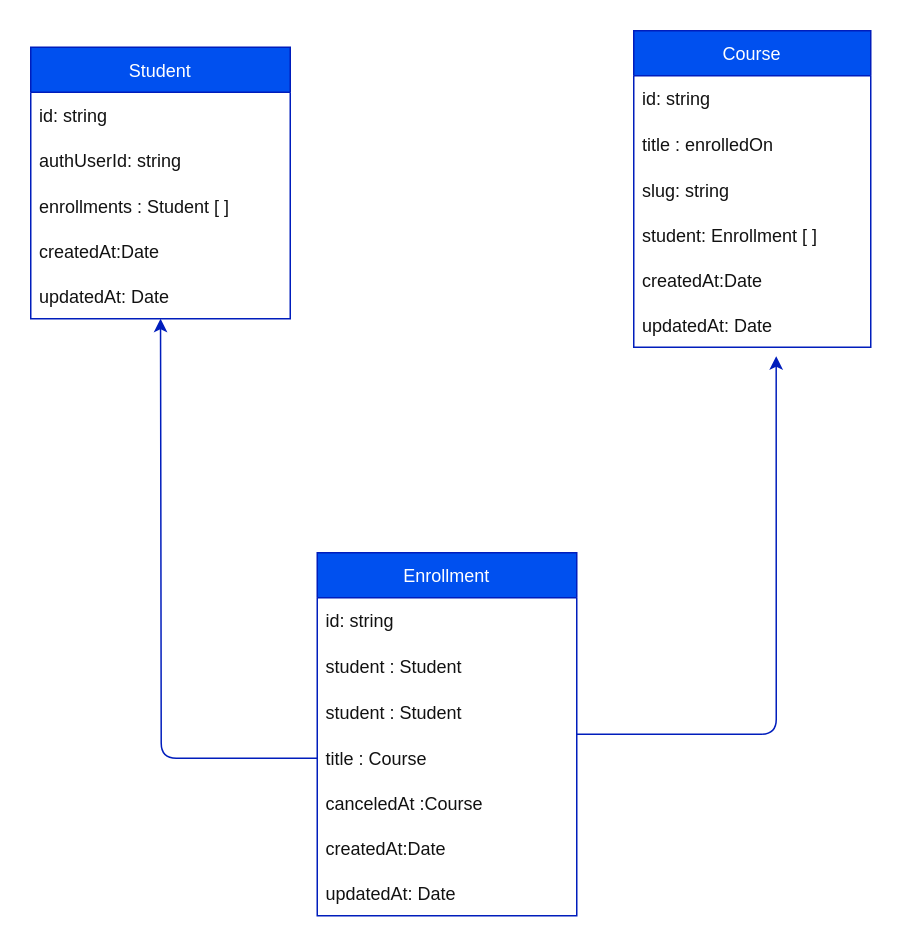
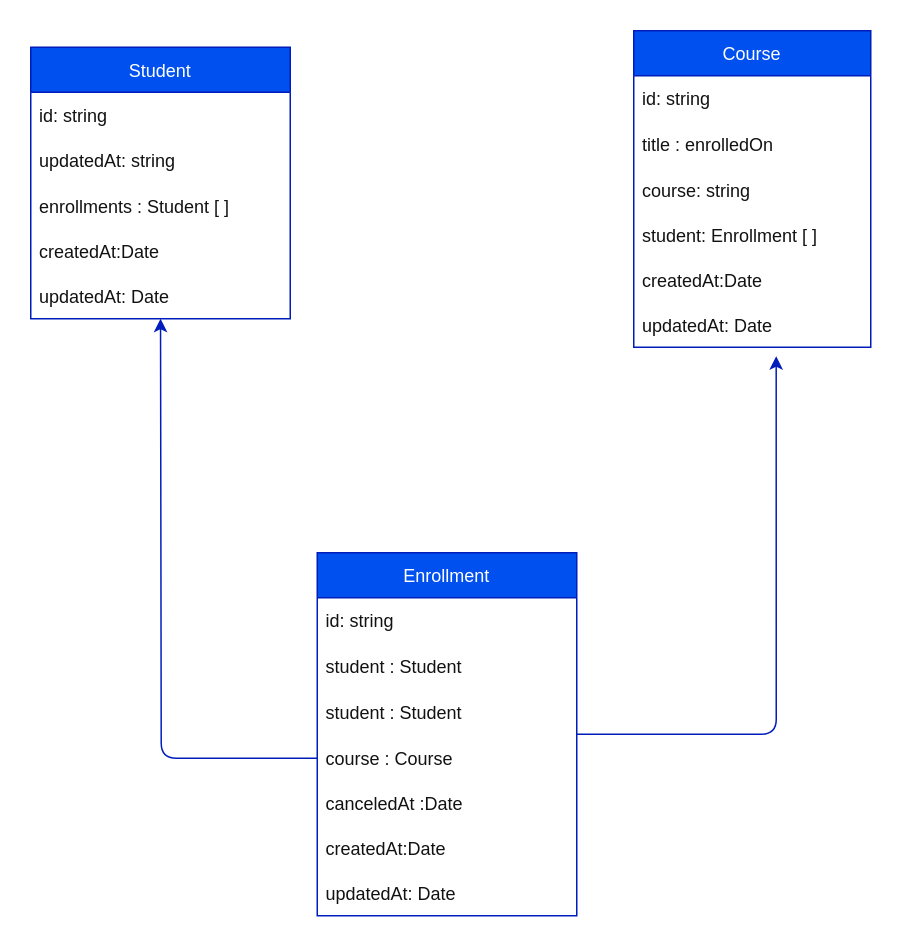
node "authUserId: string": label "authUserId: string" -> "updatedAt: string"
node "slug: string": label "slug: string" -> "course: string"
node "title : Course": label "title : Course" -> "course : Course"
node "canceledAt :Course": label "canceledAt :Course" -> "canceledAt :Date"
